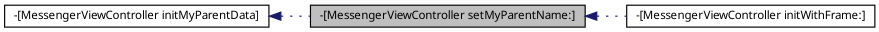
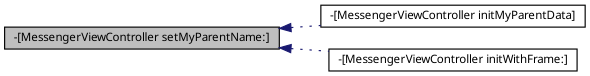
edge "-[MessengerViewController setMyParentName:]" -> "-[MessengerViewController initMyParentData]": reversed
